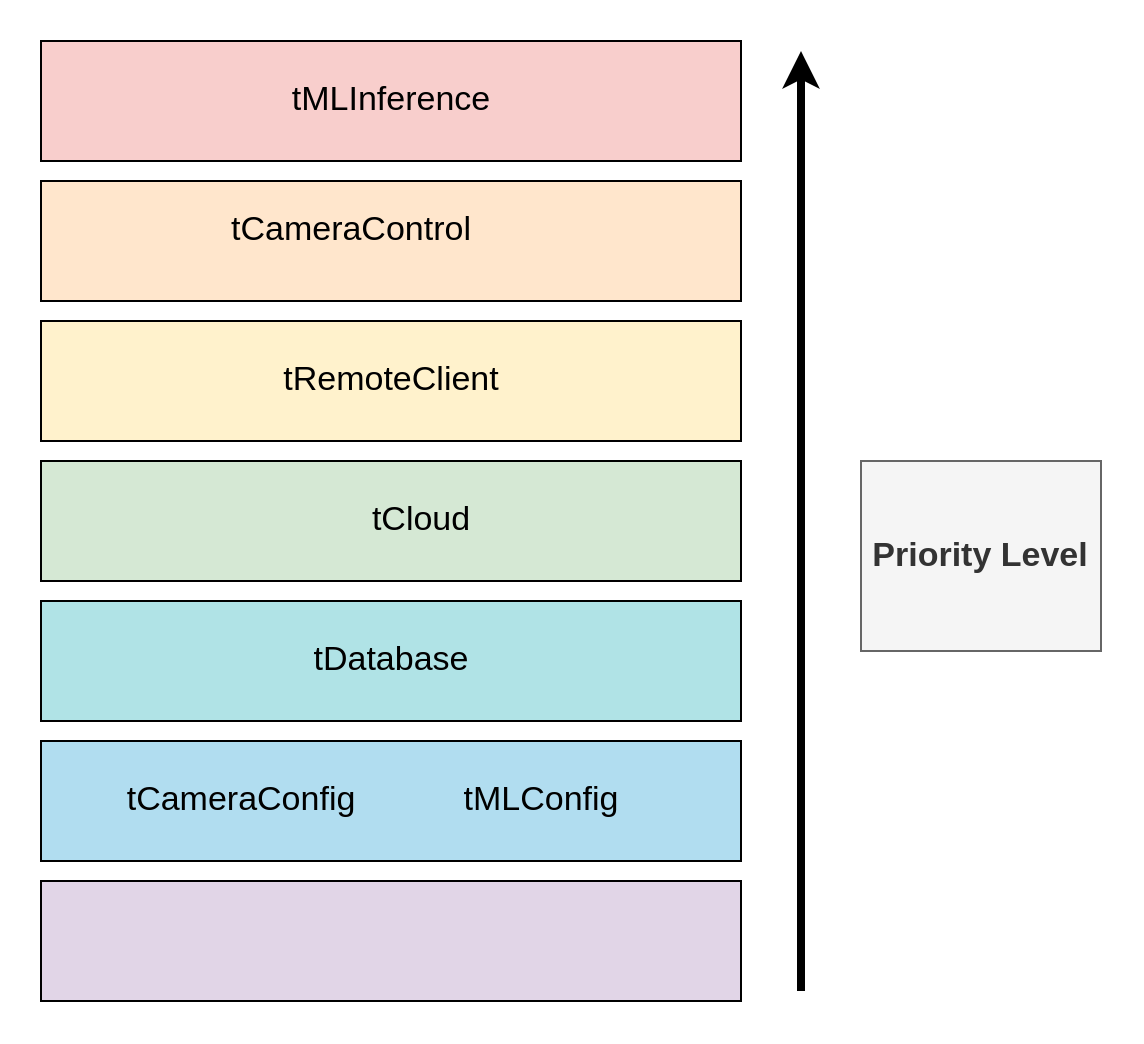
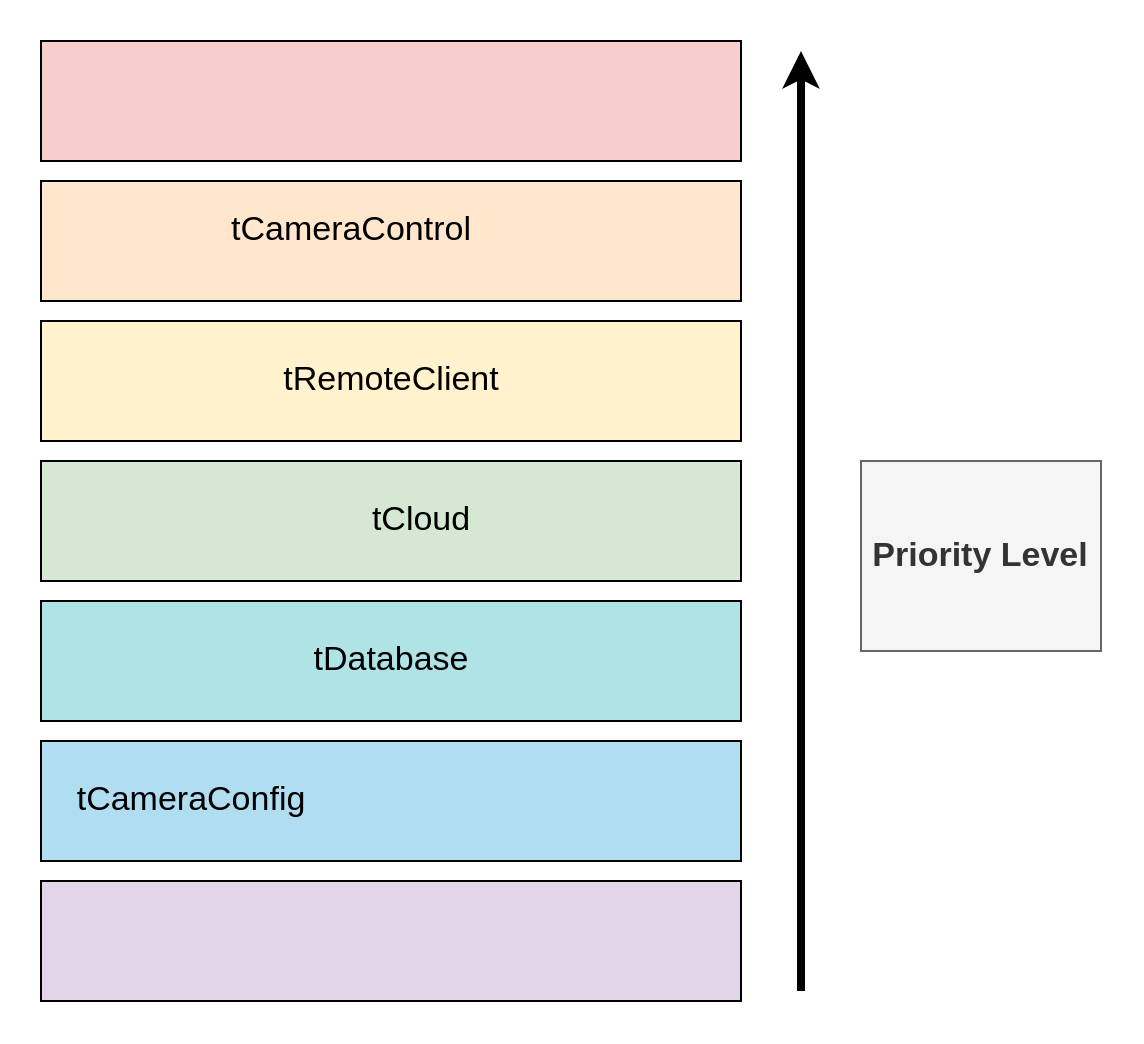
node "tMLInference": removed
node "tCameraConfig": moved (241, 801) -> (191, 801)
node "tMLConfig": removed
